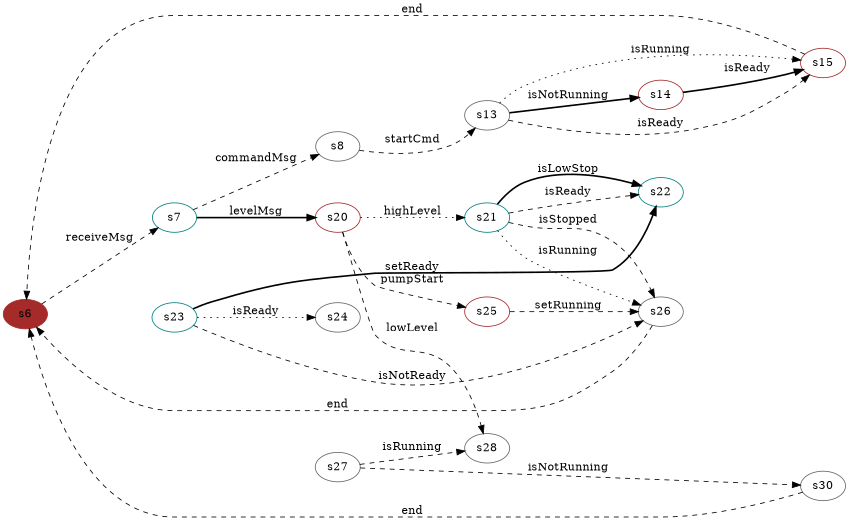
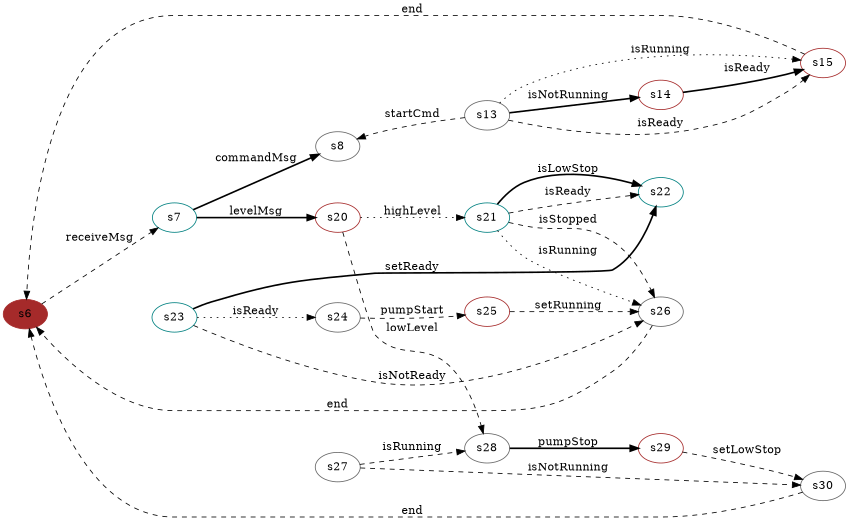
edge "s8" -> "s13": reversed
edge "s7" -> "s8": style dashed -> bold
edge "s20" -> "s25": now "s24" -> "s25"
node "s29": added
